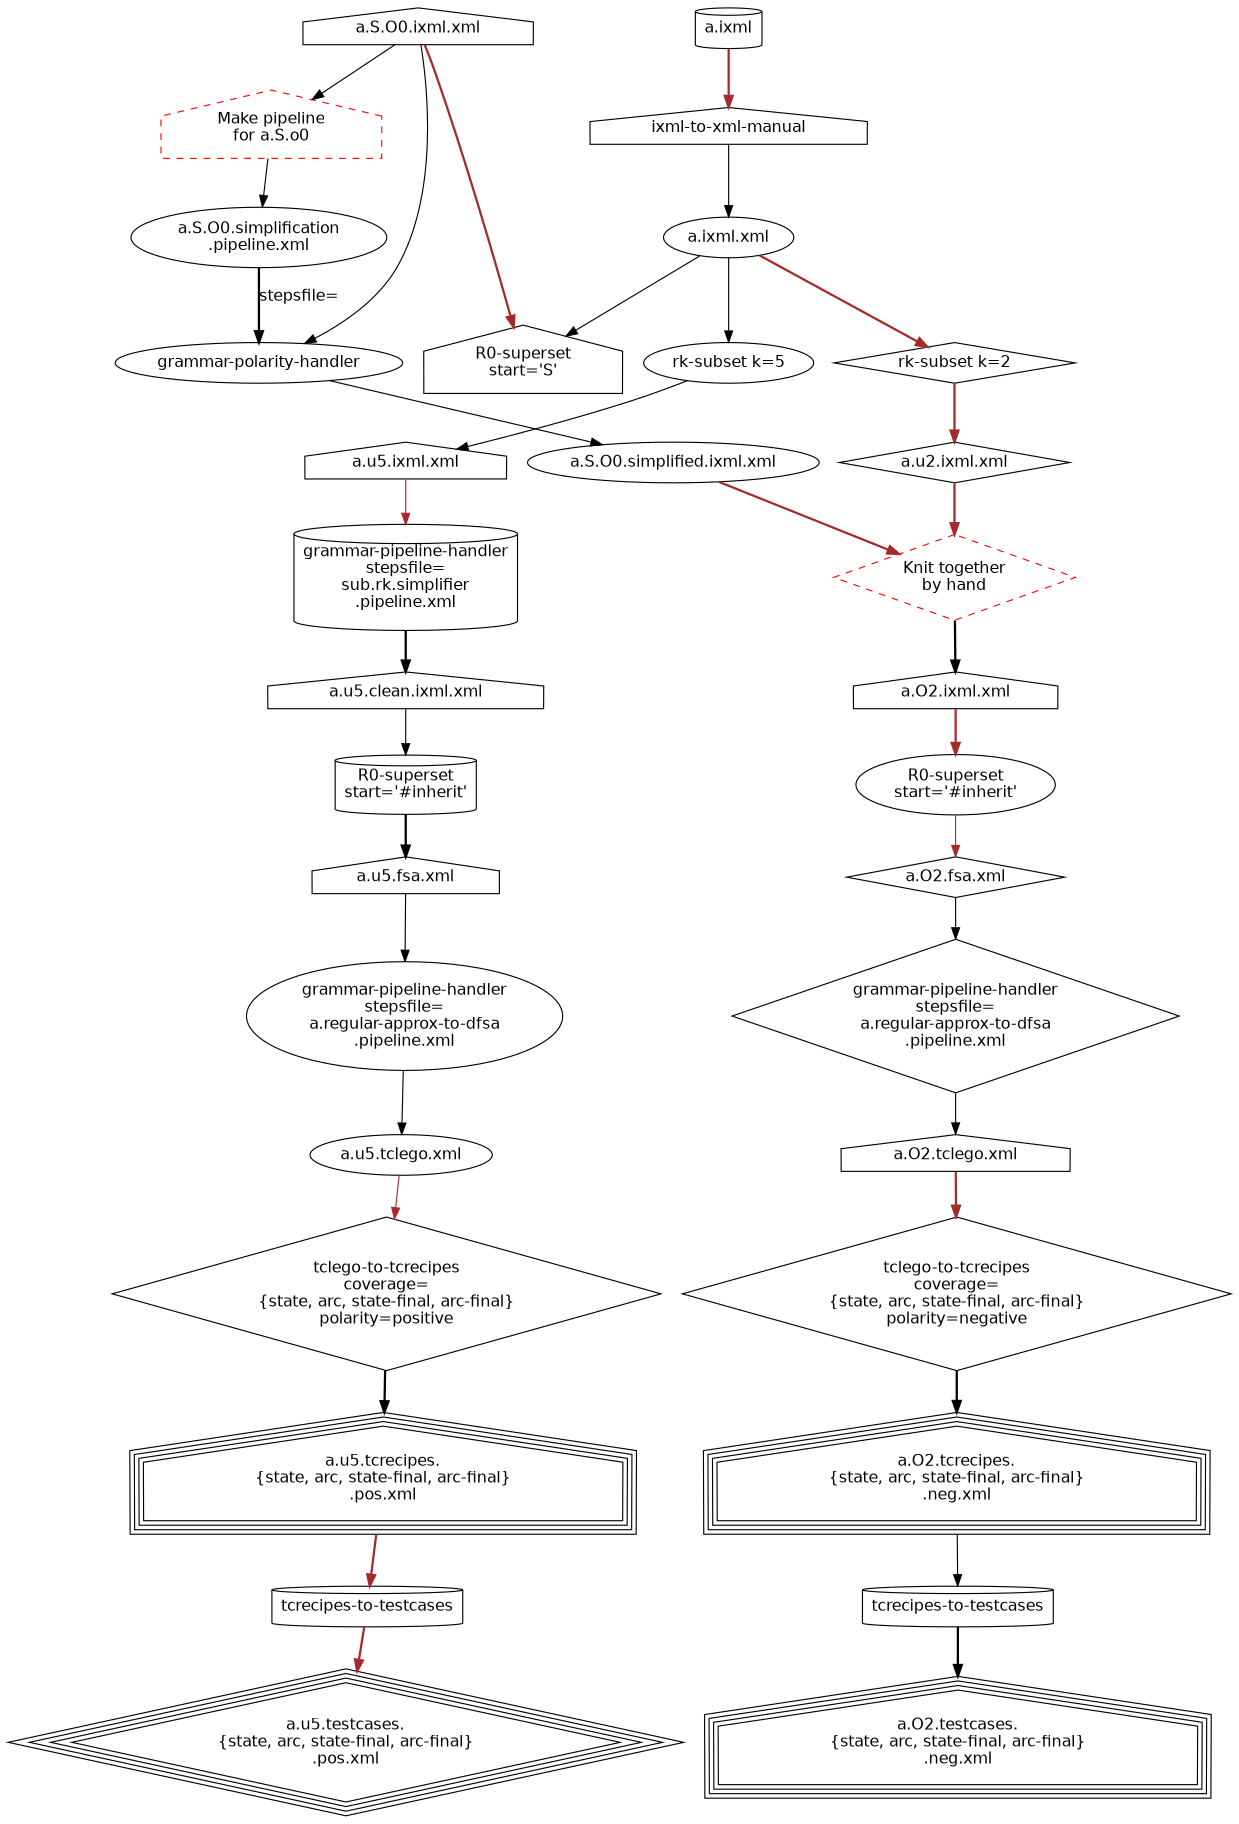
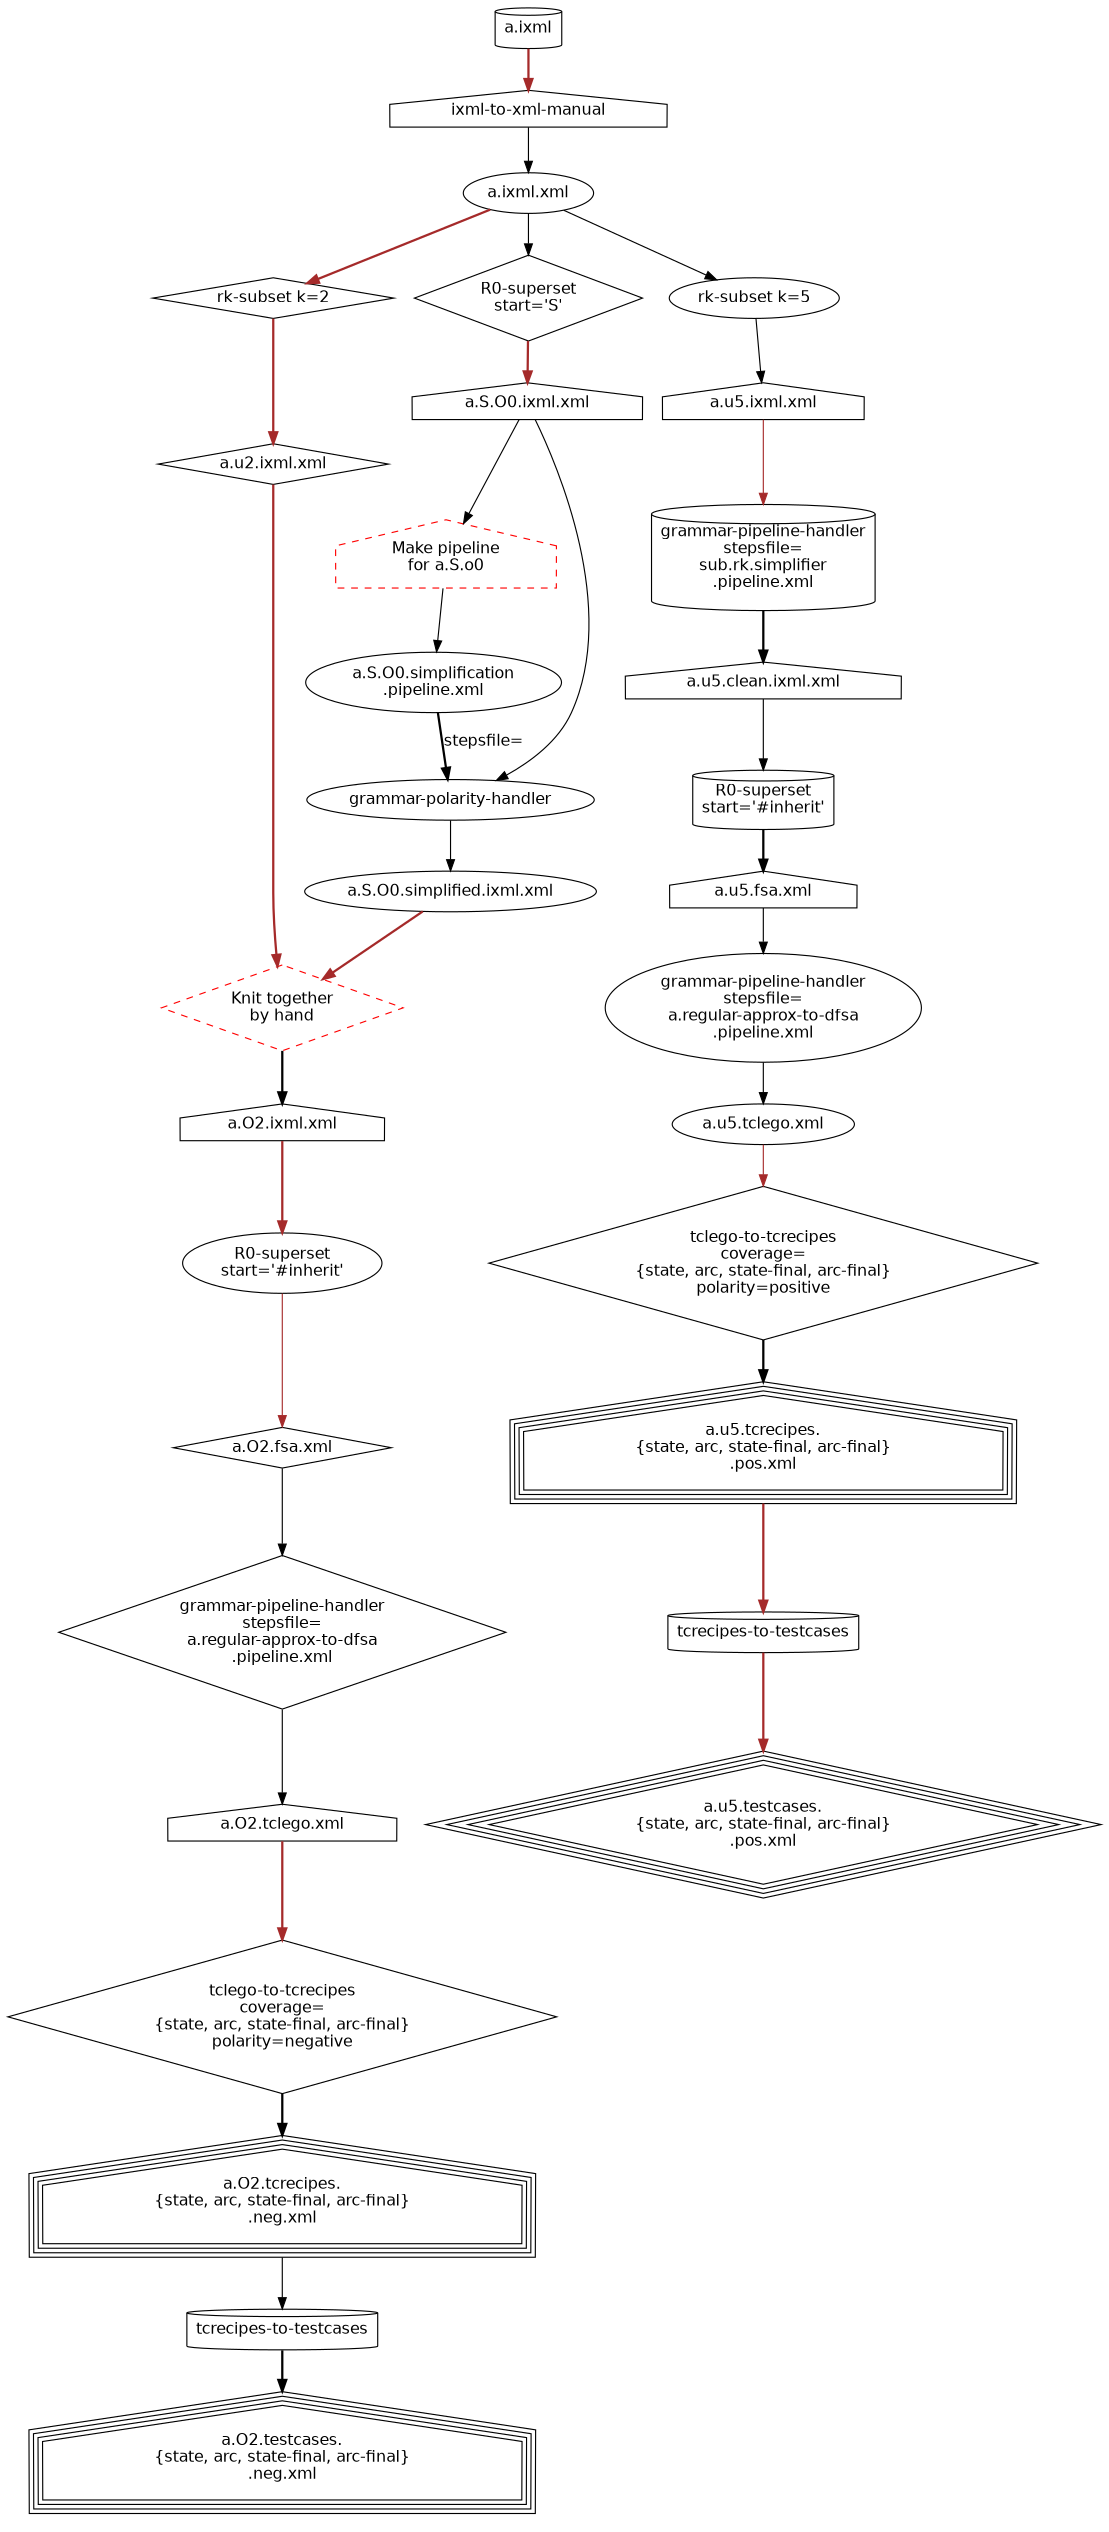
edge "a.S.O0.ixml.xml" -> "R0-superset start='S'": reversed
node "R0-superset start='S'": shape house -> diamond
